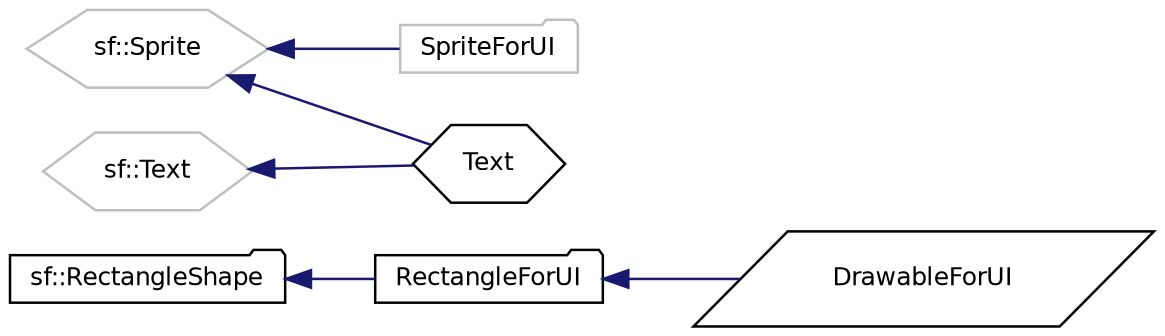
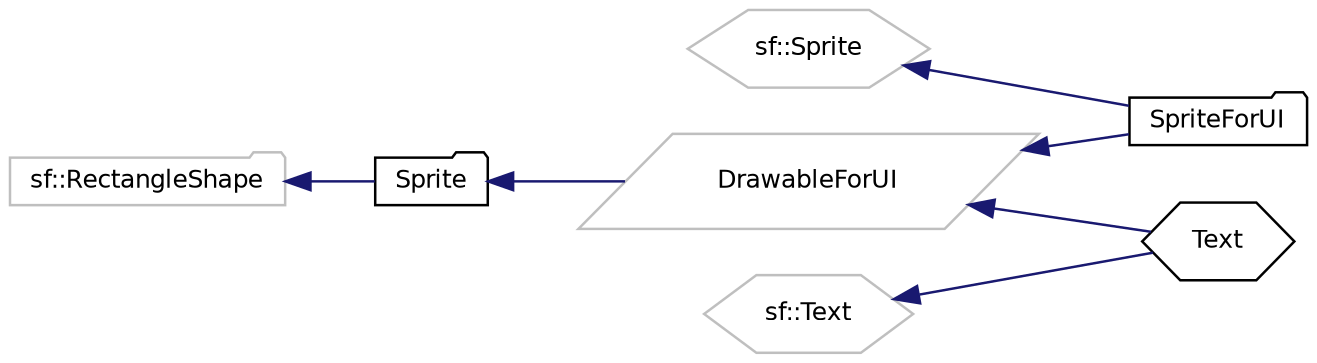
node "SpriteForUI": color grey75 -> black
edge "Text" -> "sf::Sprite": now "Text" -> "DrawableForUI"
edge "SpriteForUI" -> "DrawableForUI": added
node "sf::RectangleShape": color black -> grey75
node "RectangleForUI": label "RectangleForUI" -> "Sprite"
node "DrawableForUI": color black -> grey75
